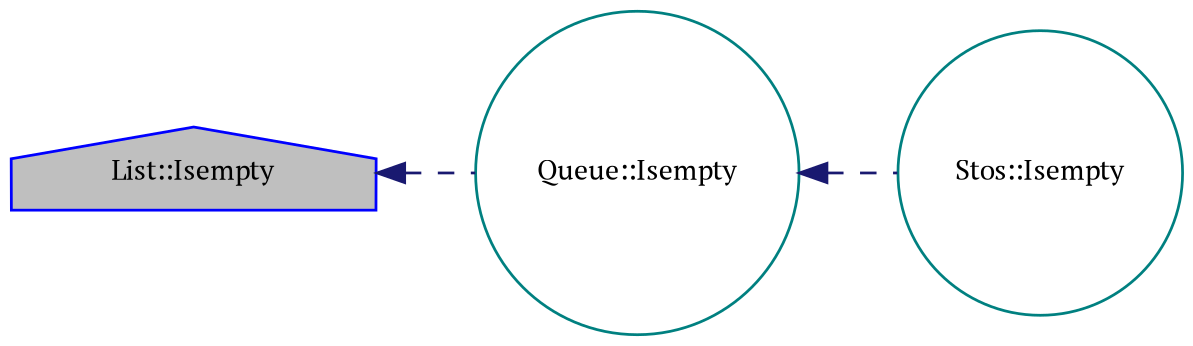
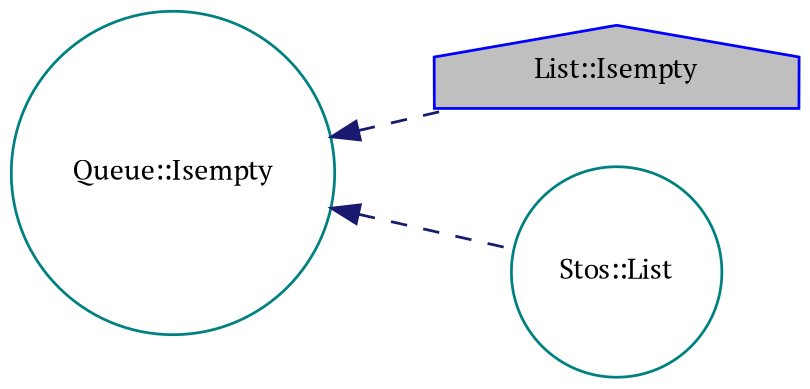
edge "Queue::Isempty" -> "List::Isempty": reversed
node "Stos::Isempty": label "Stos::Isempty" -> "Stos::List"
